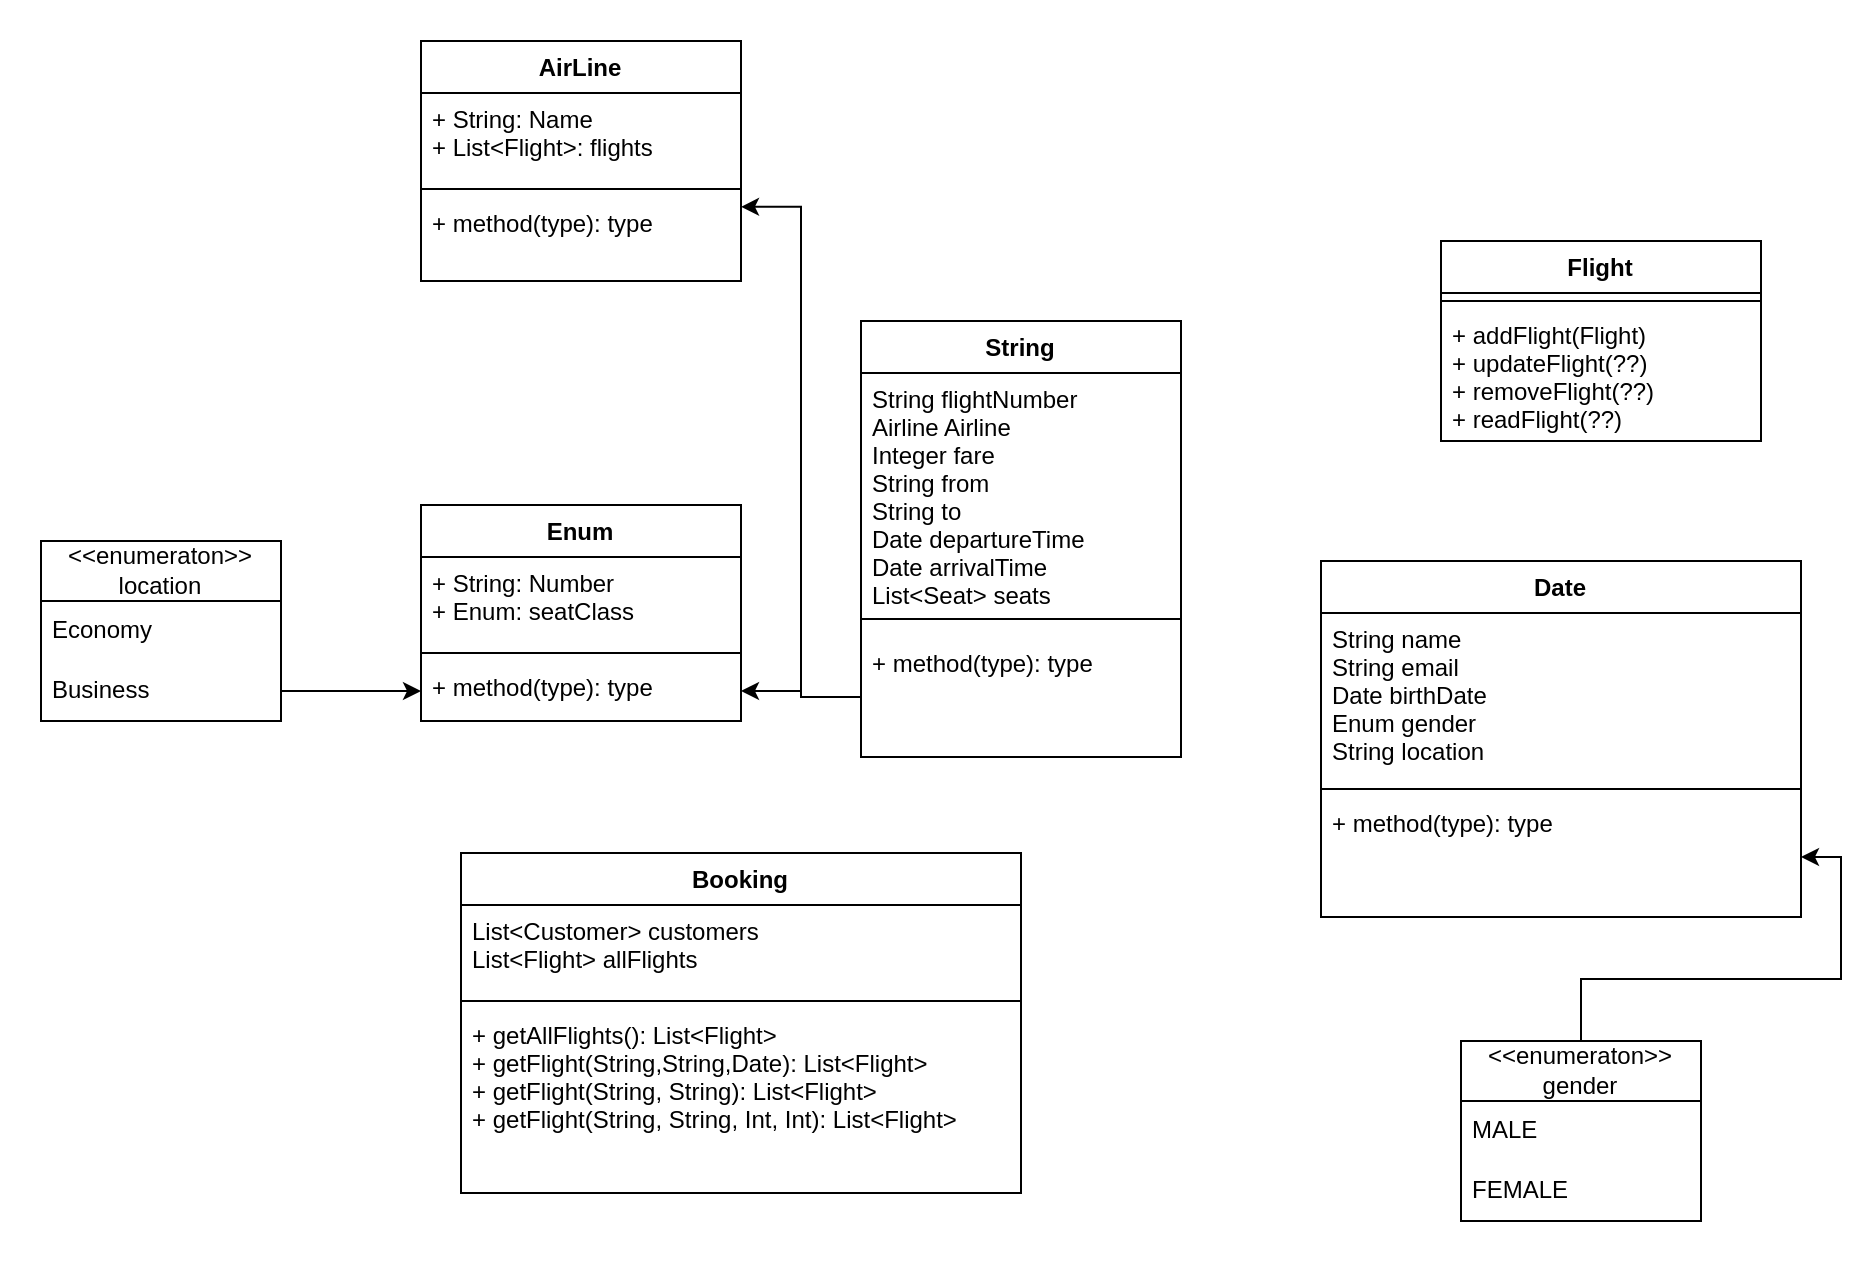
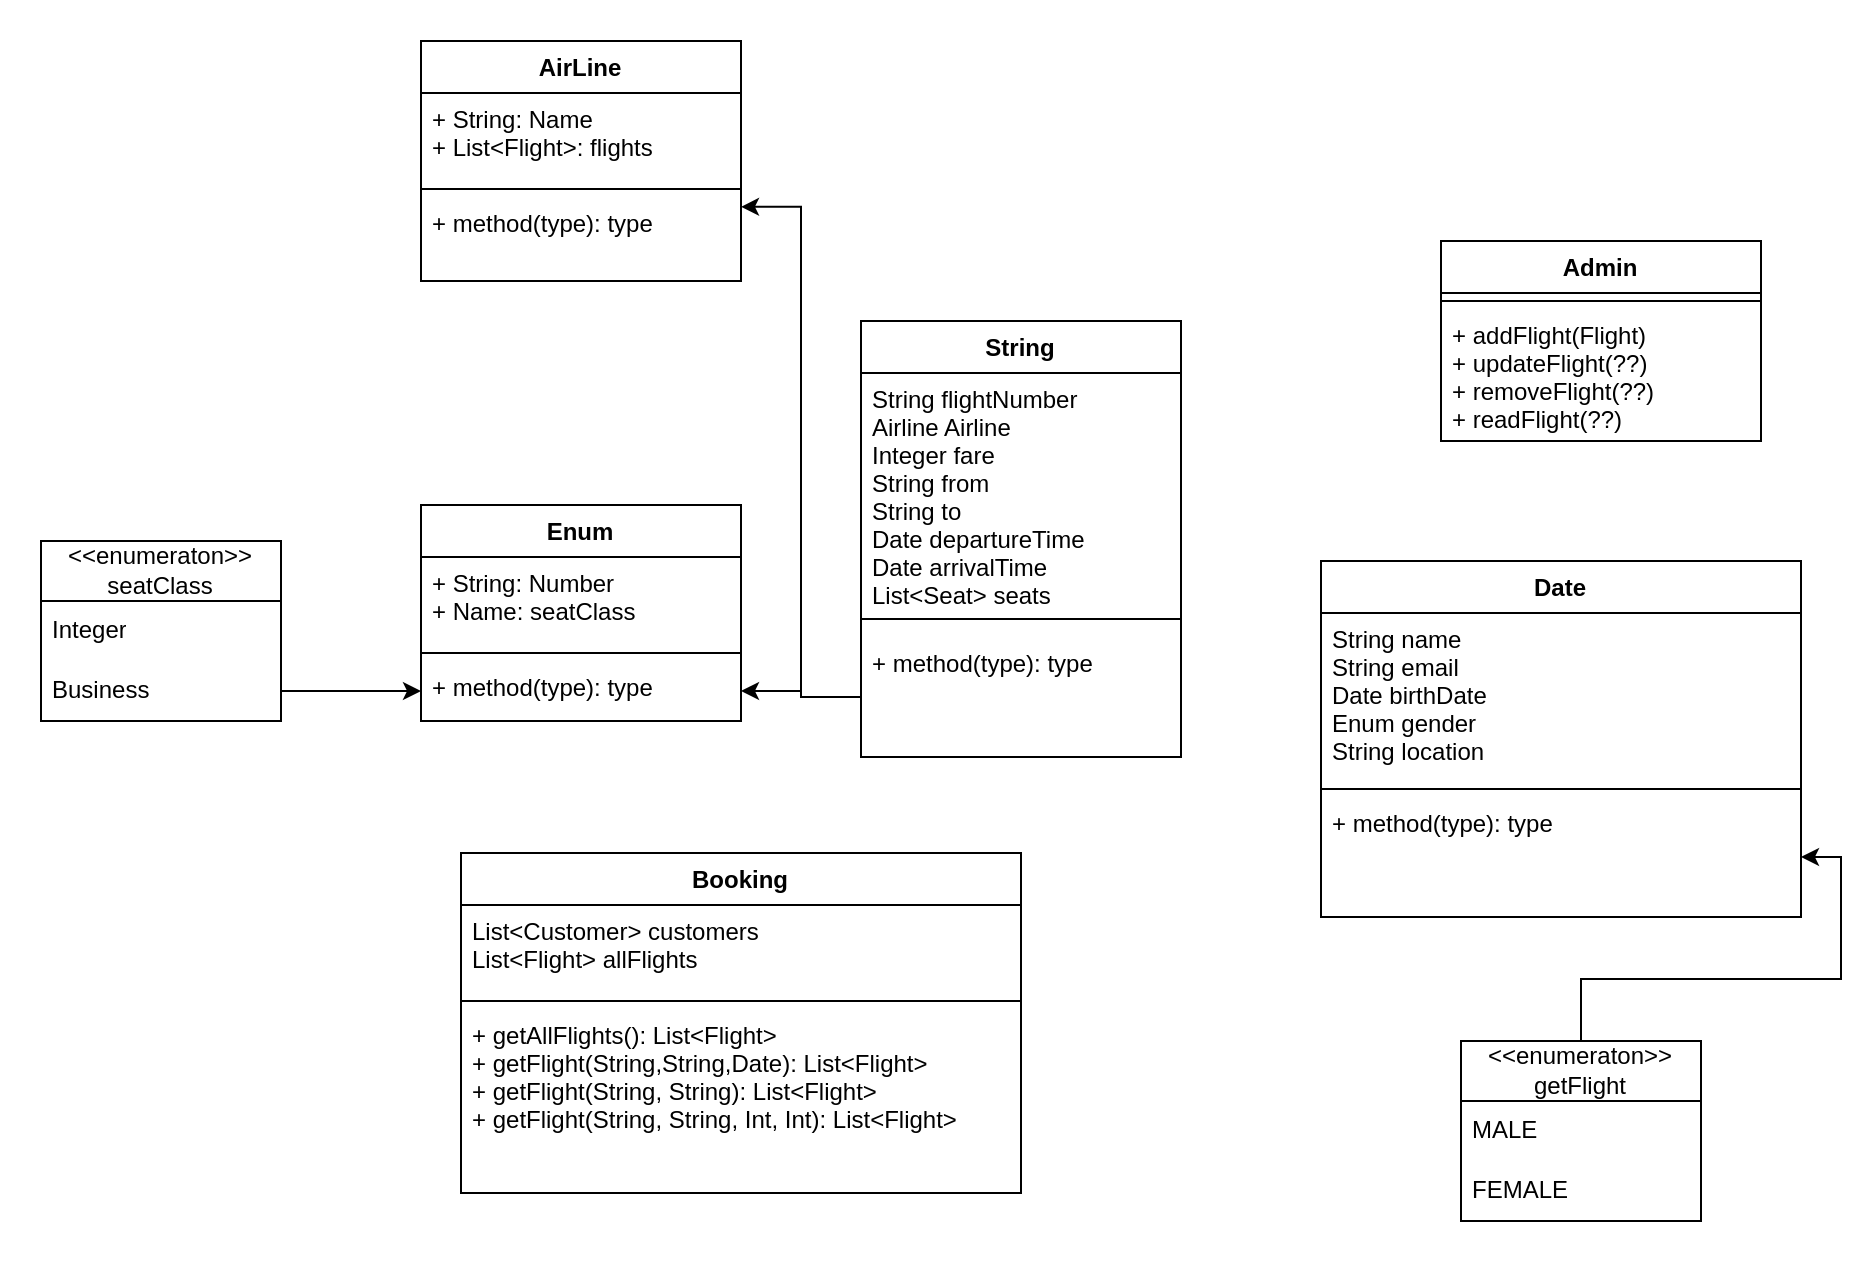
node "Flight": label "Flight" -> "Admin"
node "<<enumeraton>> location": label "<<enumeraton>> location" -> "<<enumeraton>> seatClass"
node "+ String: Number + Enum: seatClass": label "+ String: Number + Enum: seatClass" -> "+ String: Number + Name: seatClass"
node "Economy": label "Economy" -> "Integer"
node "<<enumeraton>> gender": label "<<enumeraton>> gender" -> "<<enumeraton>> getFlight"
